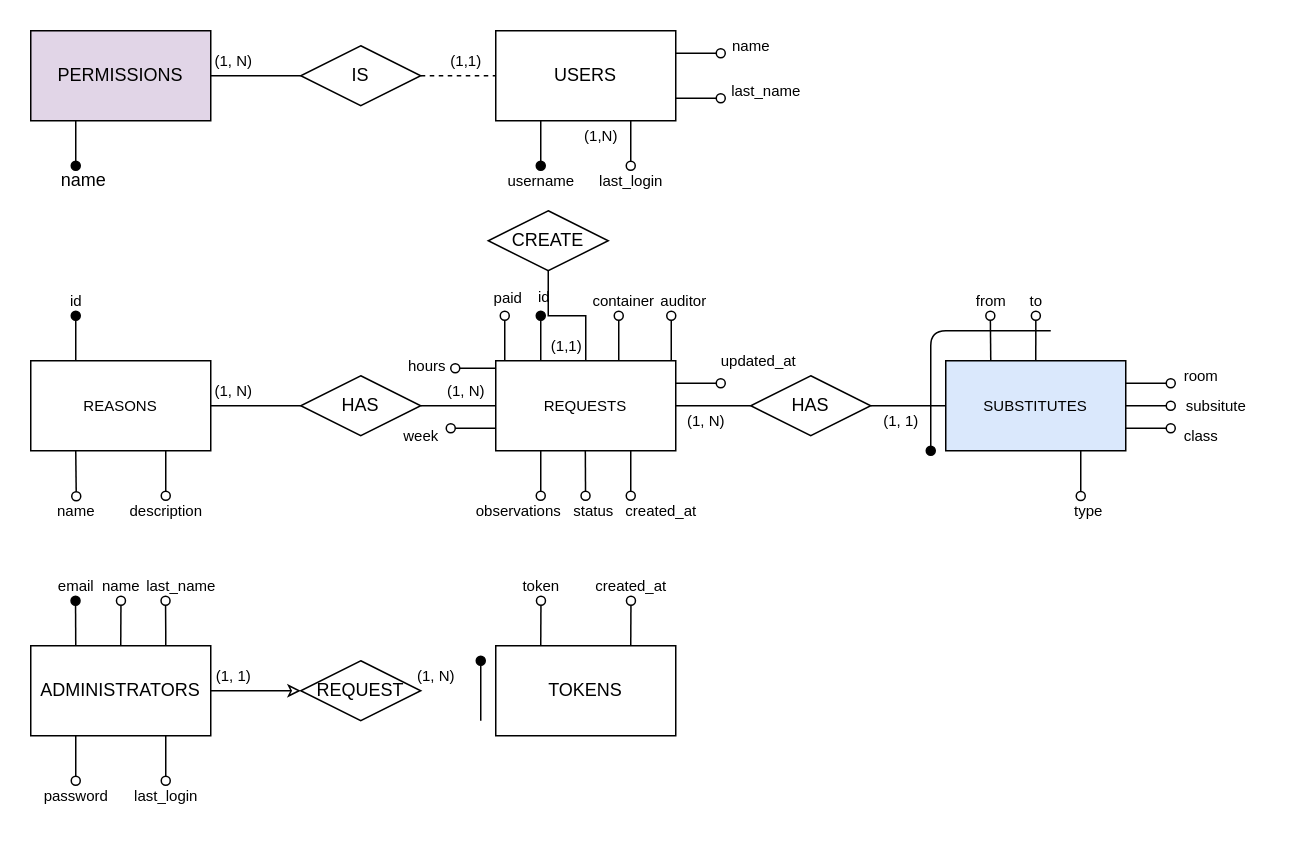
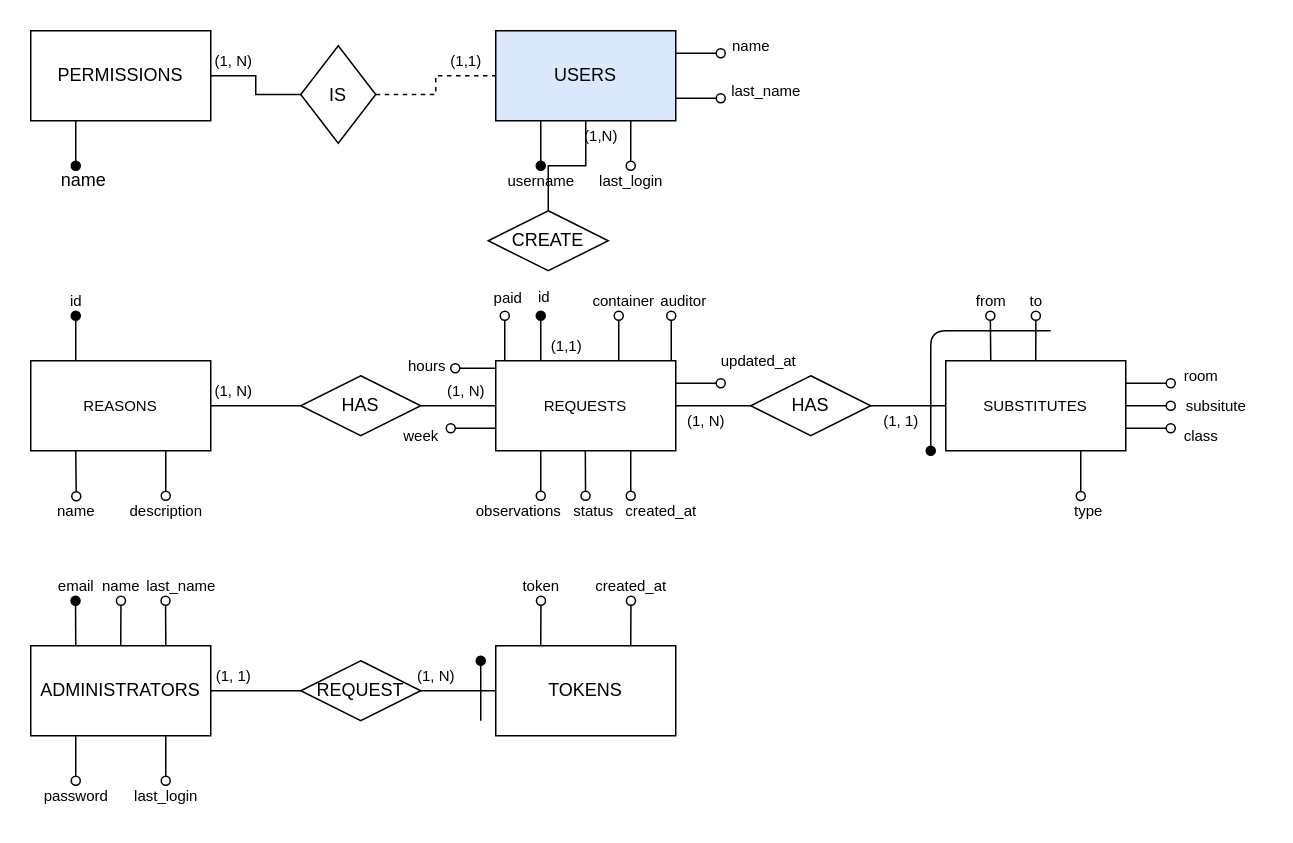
node "PERMISSIONS": fillcolor #e1d5e7 -> #ffffff
node "IS": size 120x60 -> 75x98
node "USERS": fillcolor #ffffff -> #dae8fc
edge "USERS" -- "CREATE": added
edge "CREATE" -- "REQUESTS": removed
node "SUBSTITUTES": fillcolor #dae8fc -> #ffffff
edge "ADMINISTRATORS" -> "REQUEST": arrowhead classic -> none
edge "REQUEST" -- "TOKENS": added
